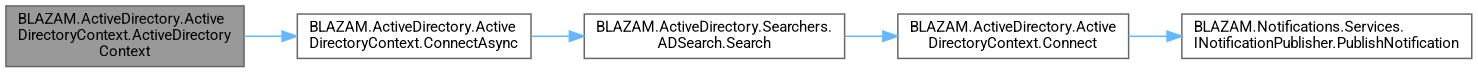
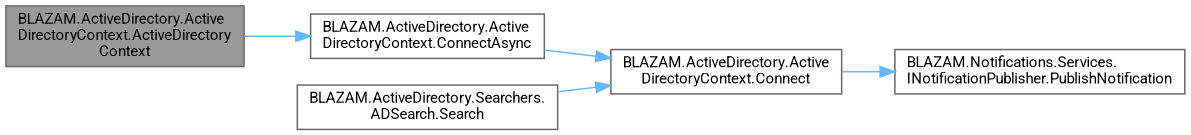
edge "BLAZAM.ActiveDirectory.Active DirectoryContext.ConnectAsync" -> "BLAZAM.ActiveDirectory.Searchers. ADSearch.Search": now "BLAZAM.ActiveDirectory.Active DirectoryContext.ConnectAsync" -> "BLAZAM.ActiveDirectory.Active DirectoryContext.Connect"
